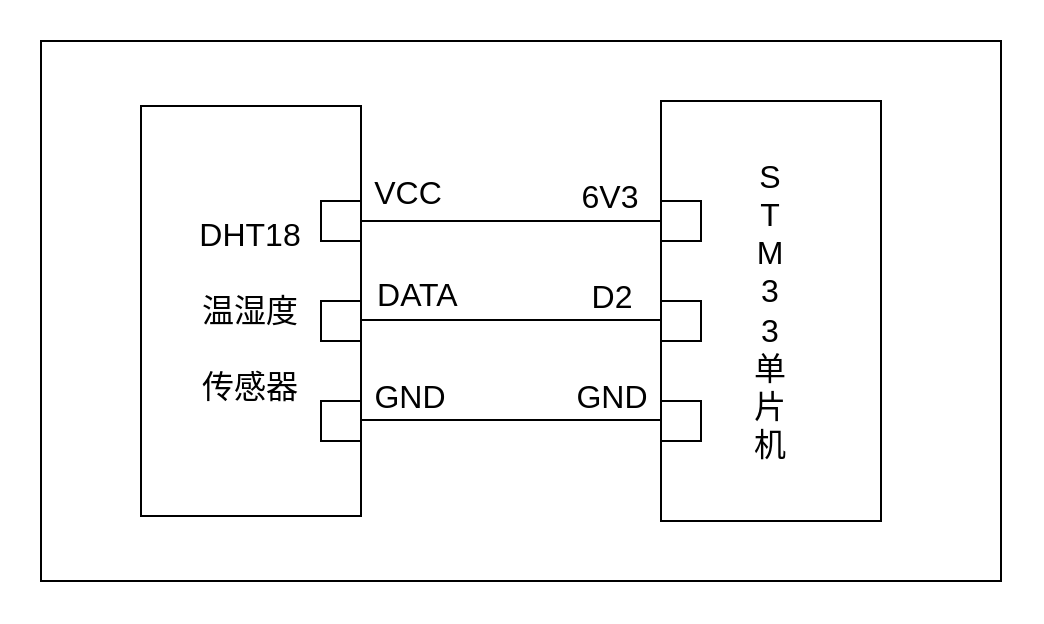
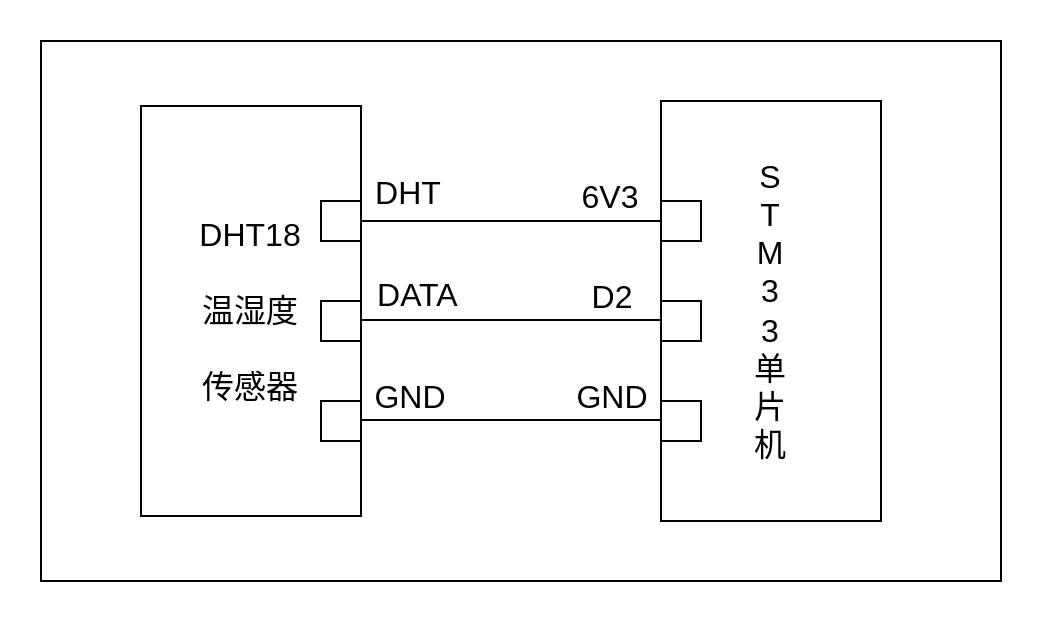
node "VCC": label "VCC" -> "DHT"
